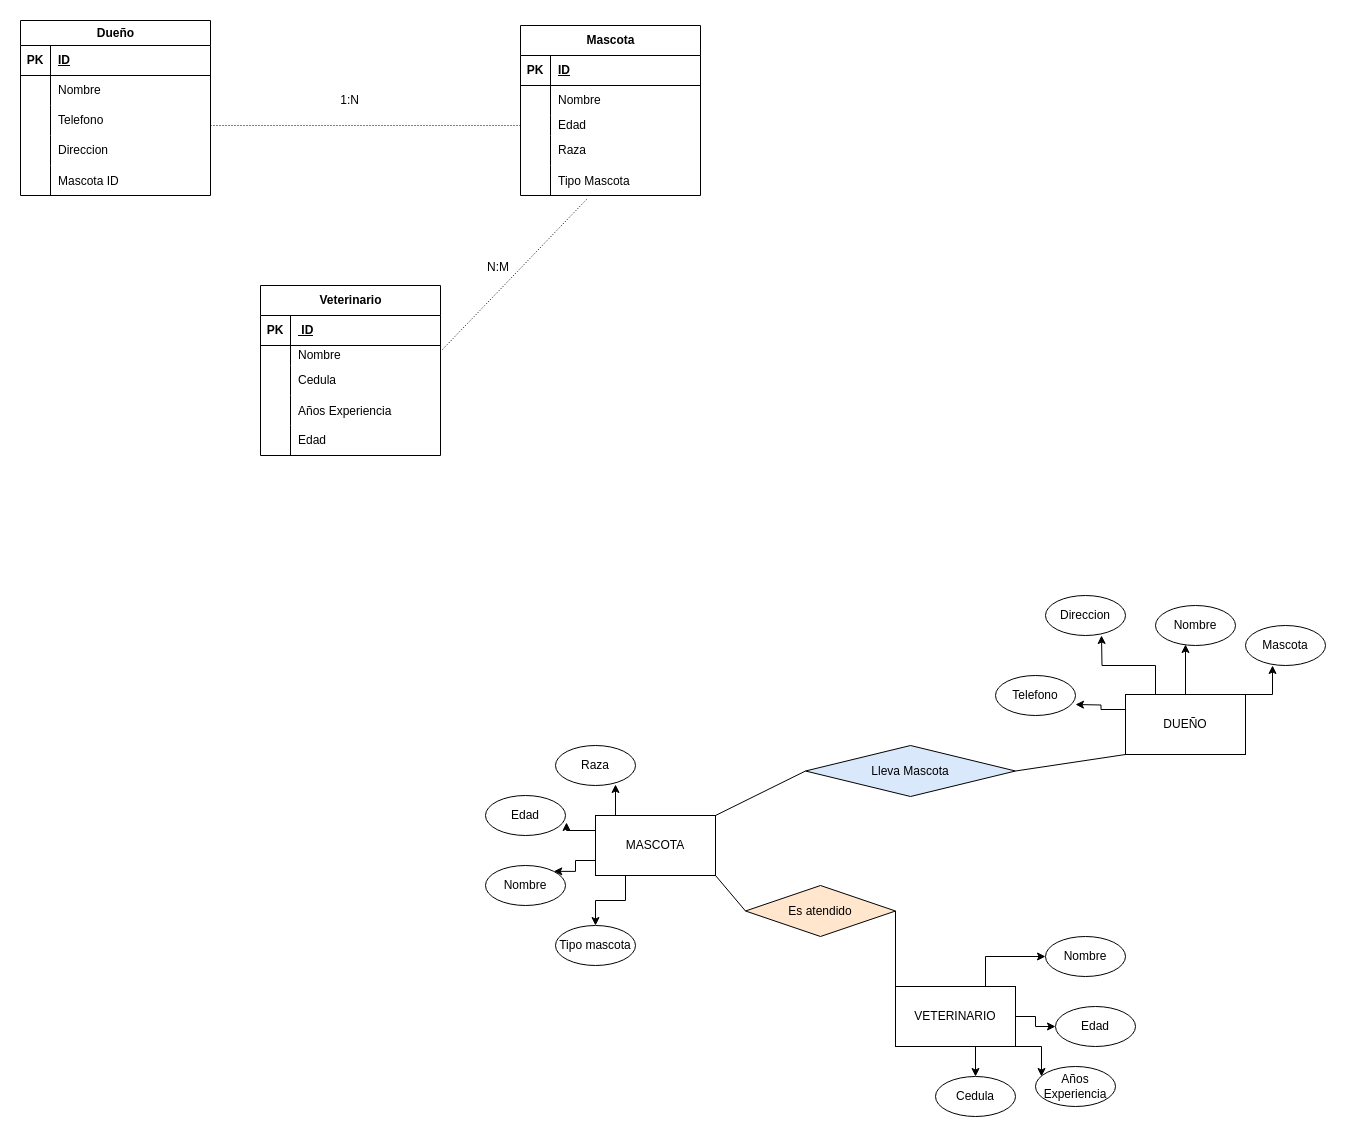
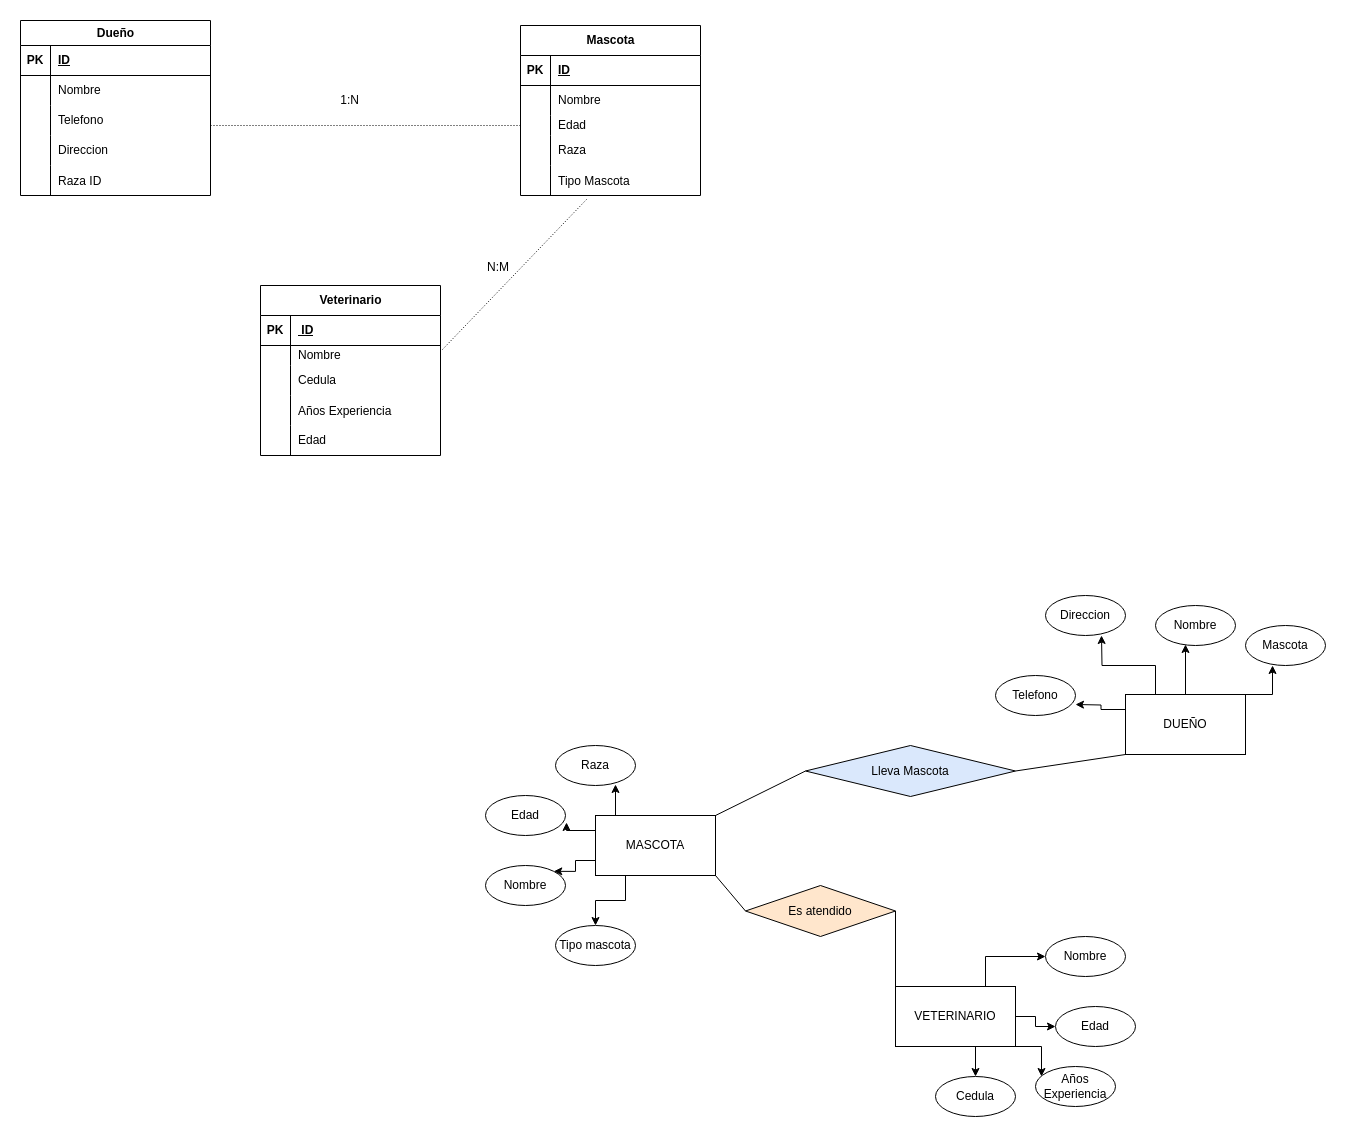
node "Mascota ID": label "Mascota ID" -> "Raza ID"
